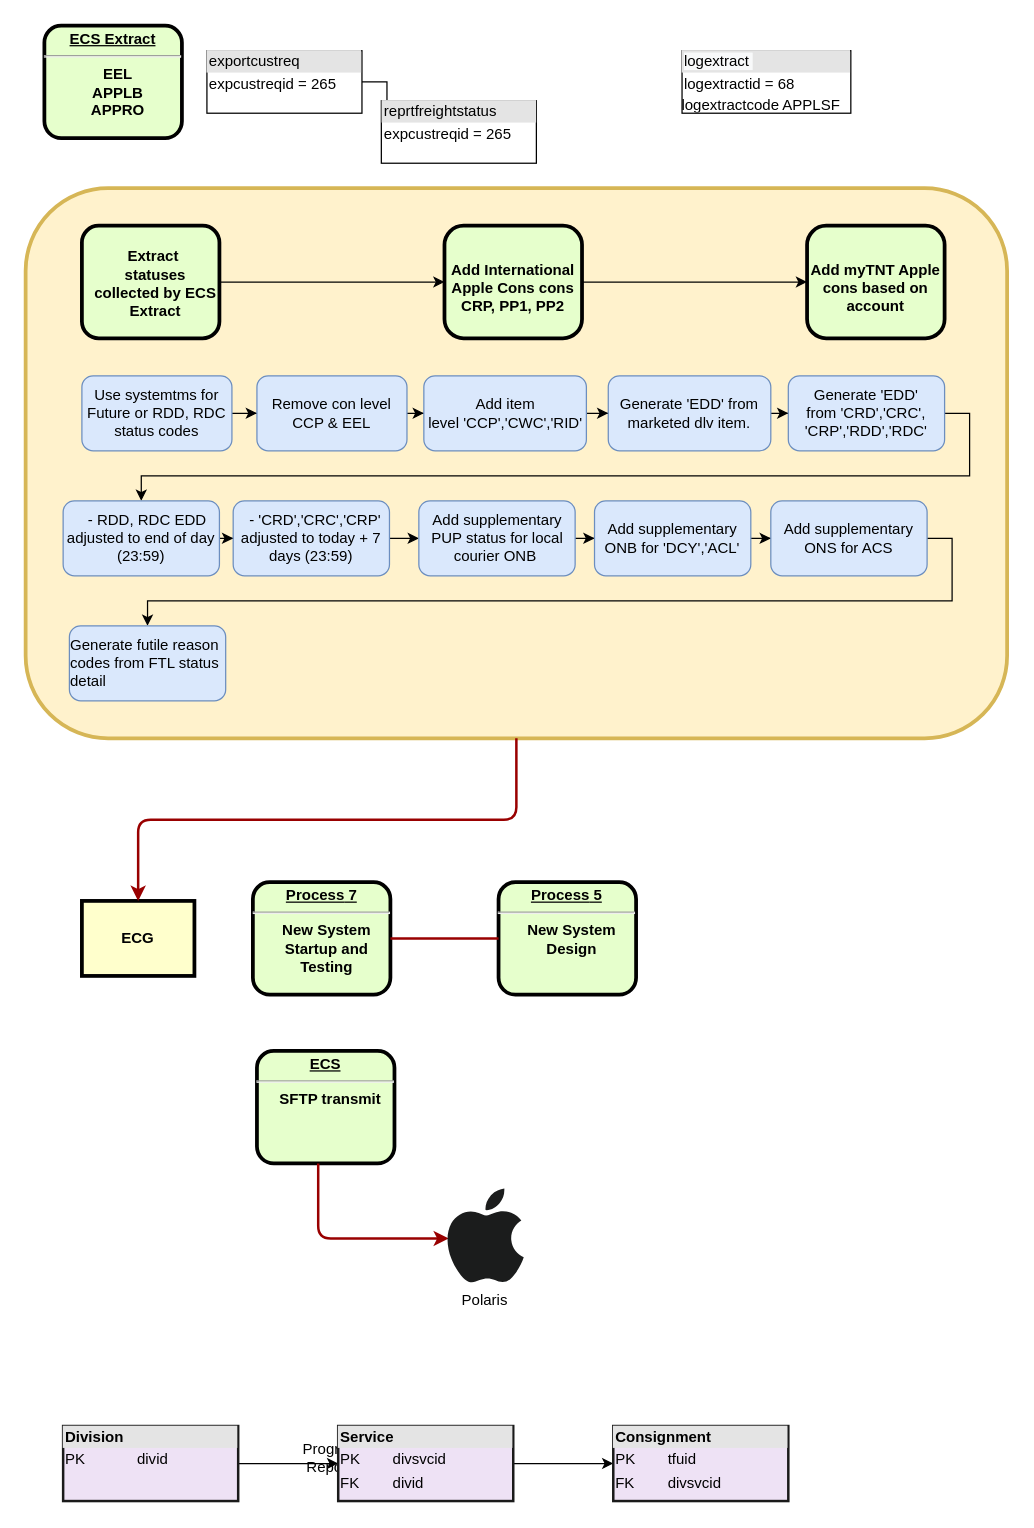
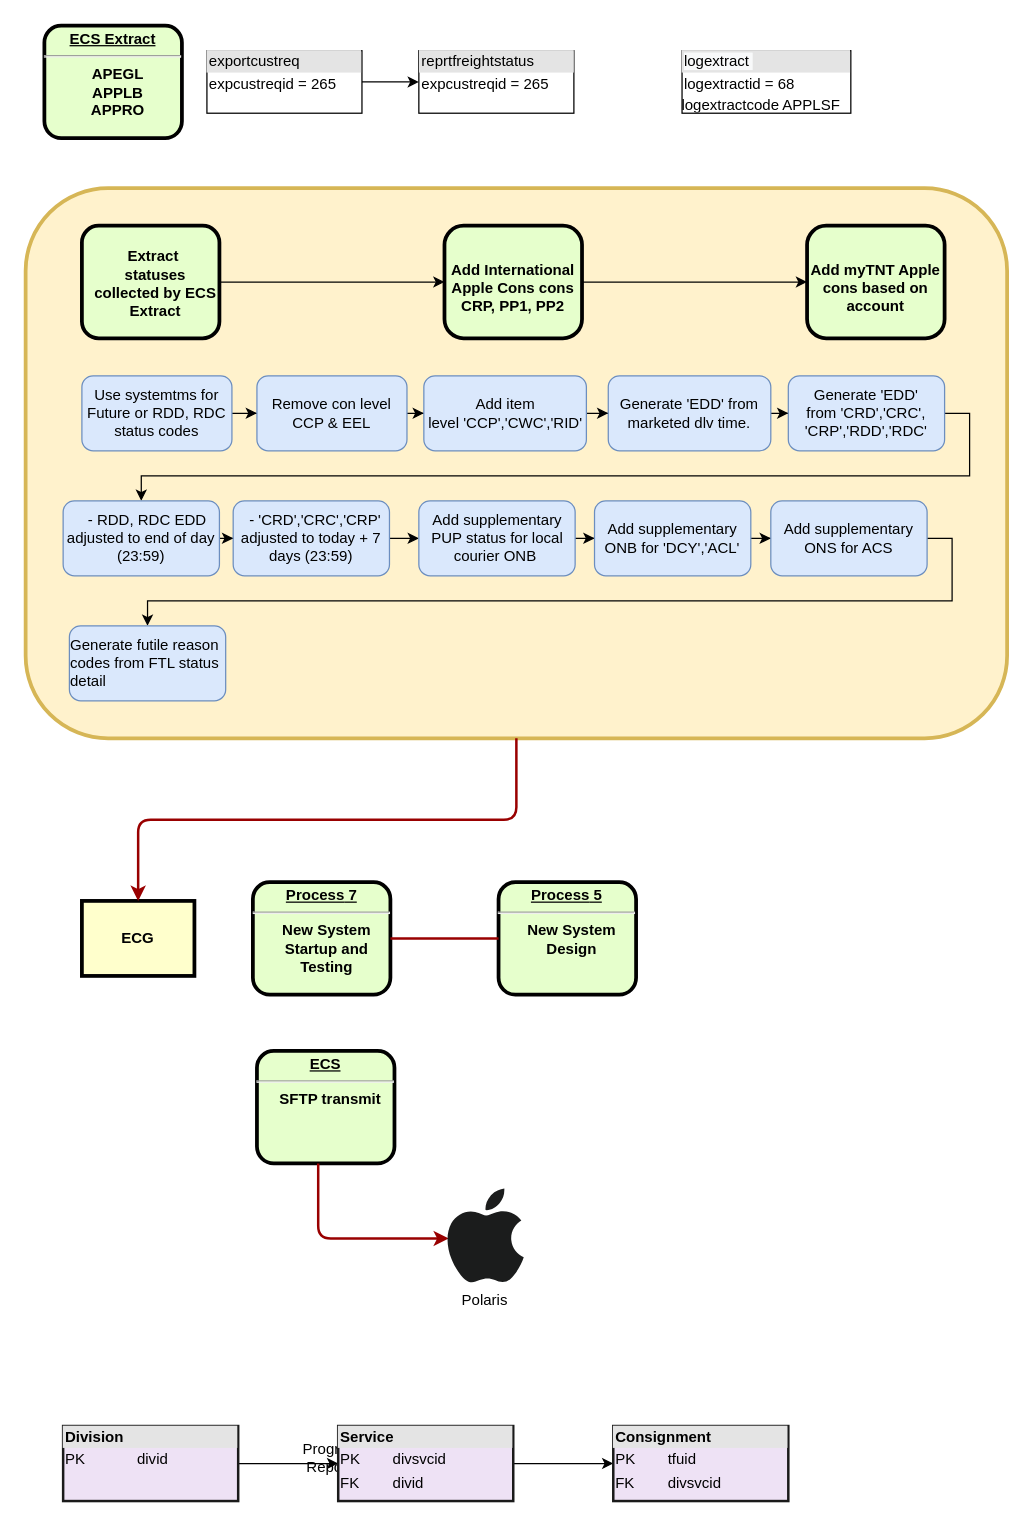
node "ECS Extract EEL APPLB APPRO": label "ECS Extract EEL APPLB APPRO" -> "ECS Extract APEGL APPLB APPRO"
node "reprtfreightstatus expcustreqid = 265": moved (459, 132) -> (496, 82)
node "Generate 'EDD' from marketed dlv item.": label "Generate 'EDD' from marketed dlv item." -> "Generate 'EDD' from marketed dlv time."
